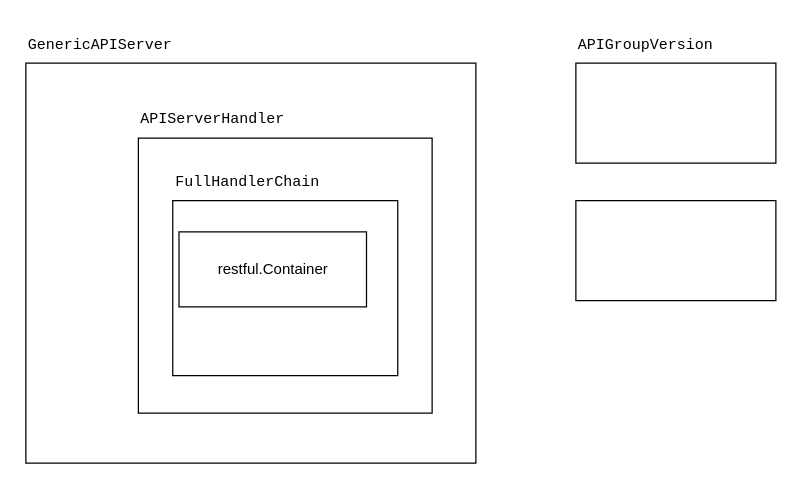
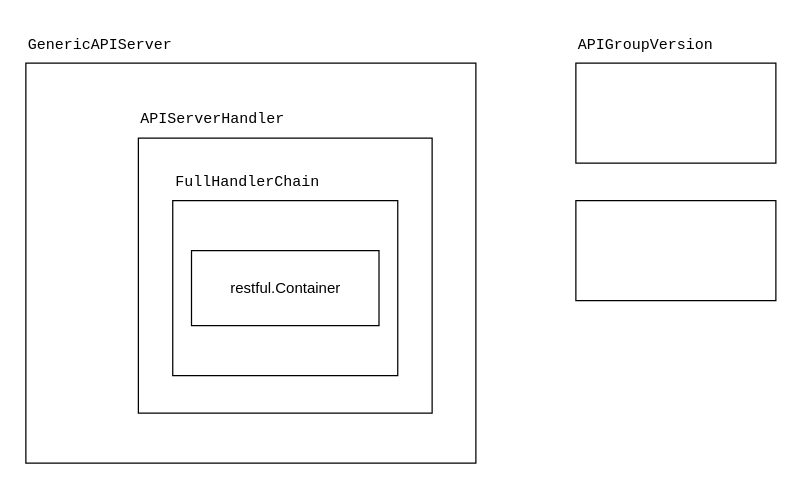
node "restful.Container": moved (273, 269) -> (285, 288)
